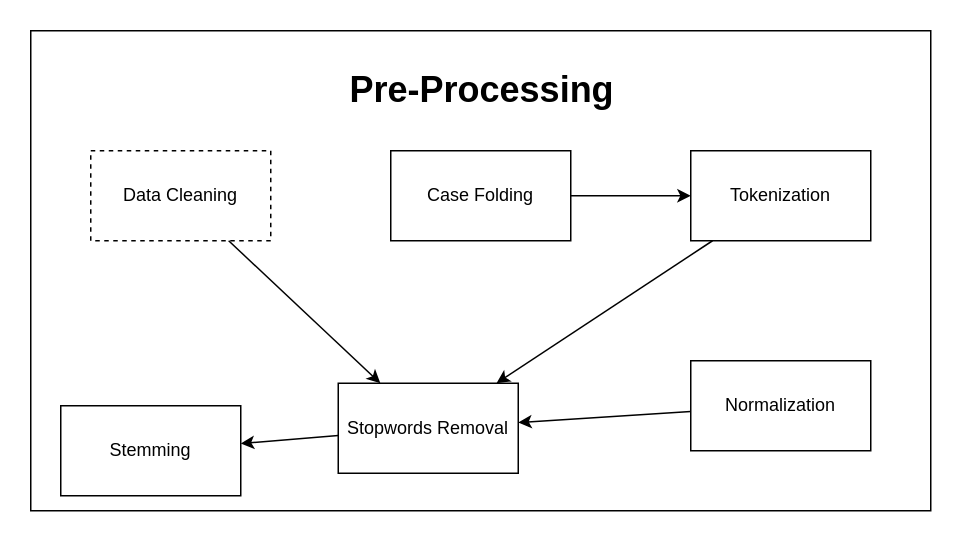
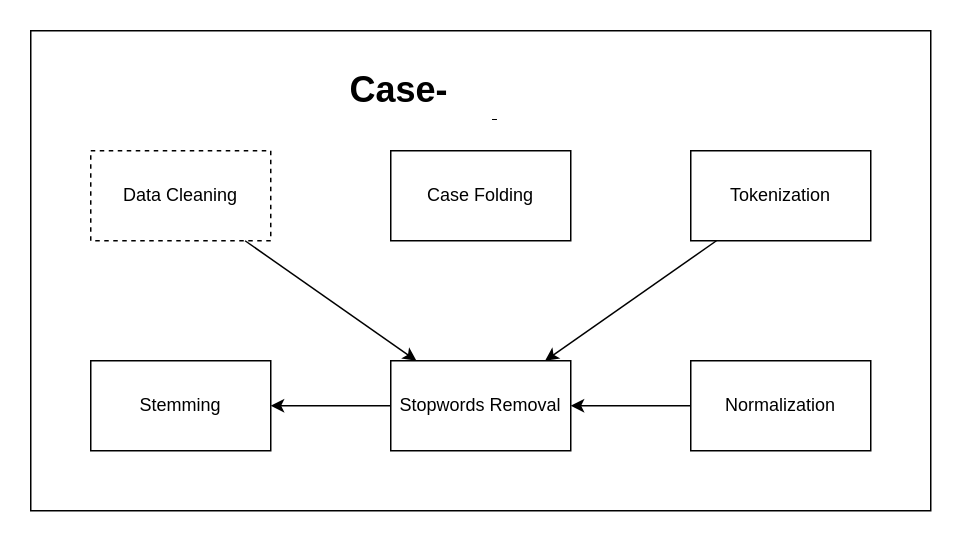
node "Pre-Processing": label "Pre-Processing" -> "Case-Processing"
edge "Case Folding" -> "Tokenization": removed
node "Stopwords Removal": moved (428, 428) -> (481, 406)
node "Stemming": moved (151, 451) -> (181, 406)
